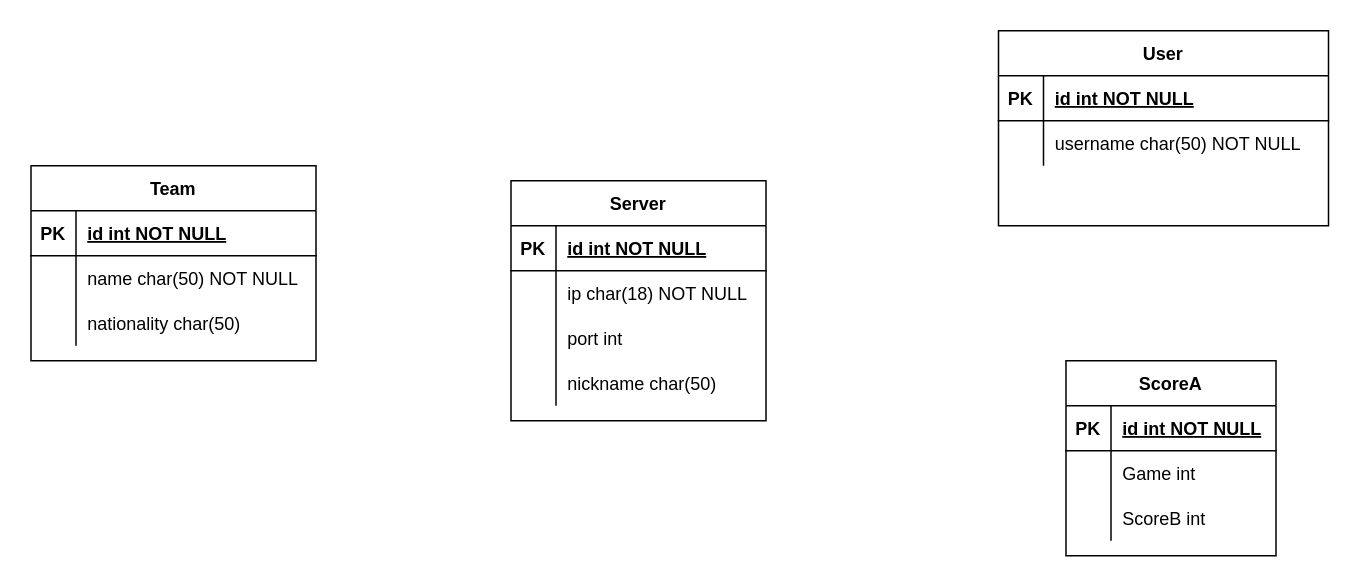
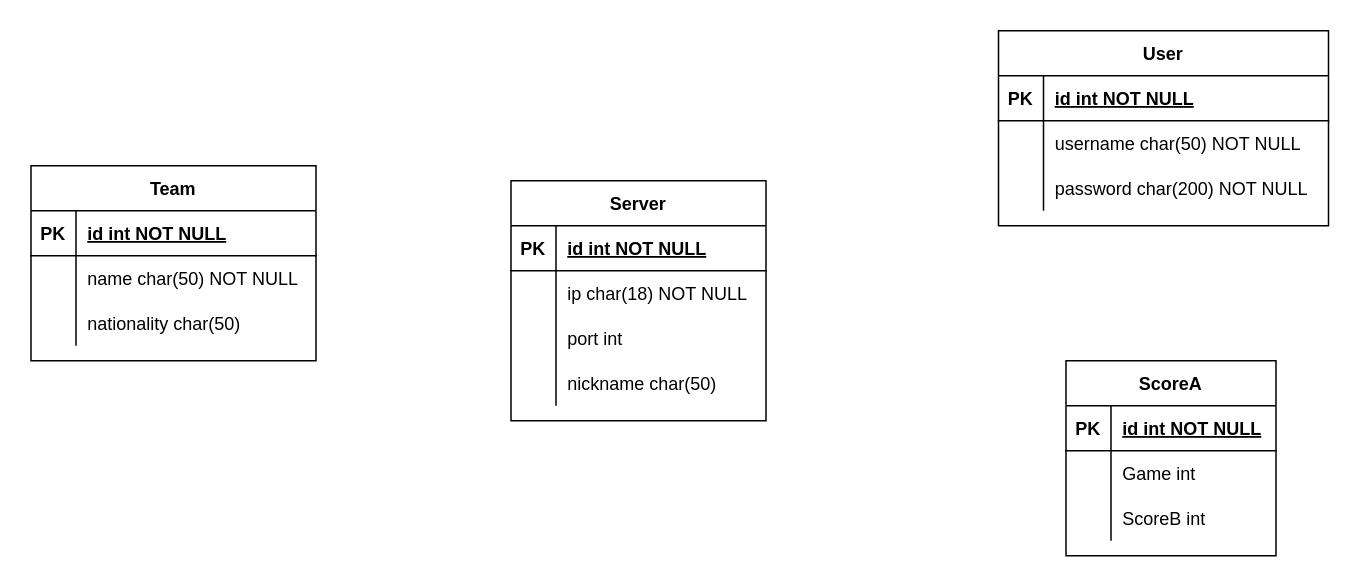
node "password char(200) NOT NULL": added
